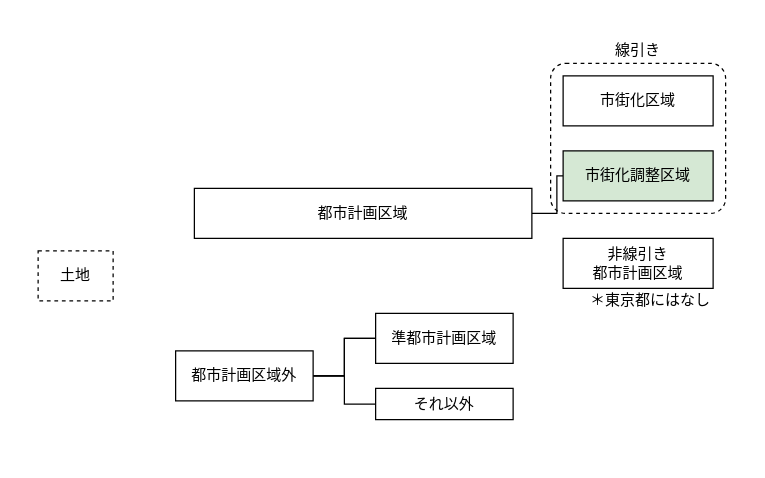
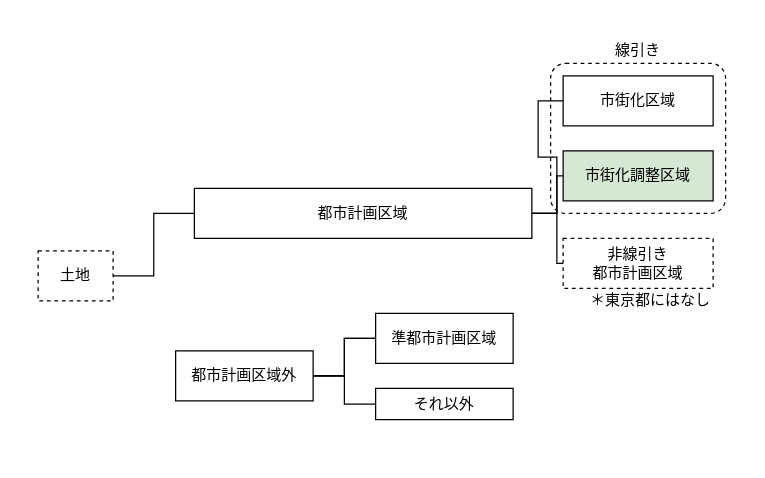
edge "市街化区域" -- "都市計画区域": added
edge "都市計画区域" -- "非線引き 都市計画区域": added
edge "都市計画区域" -- "土地": added
node "非線引き 都市計画区域": style solid -> dashed
